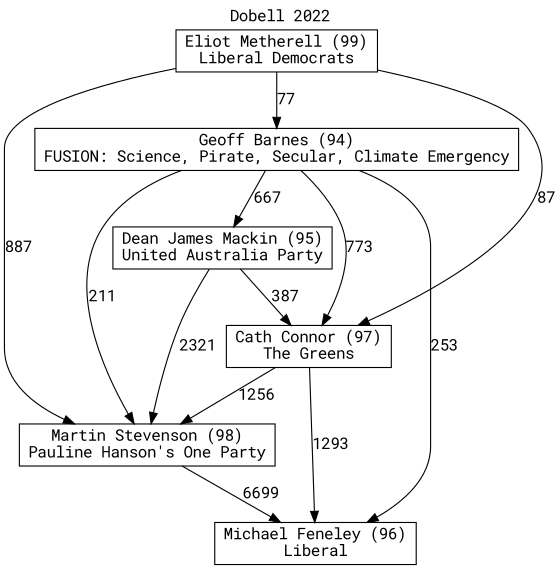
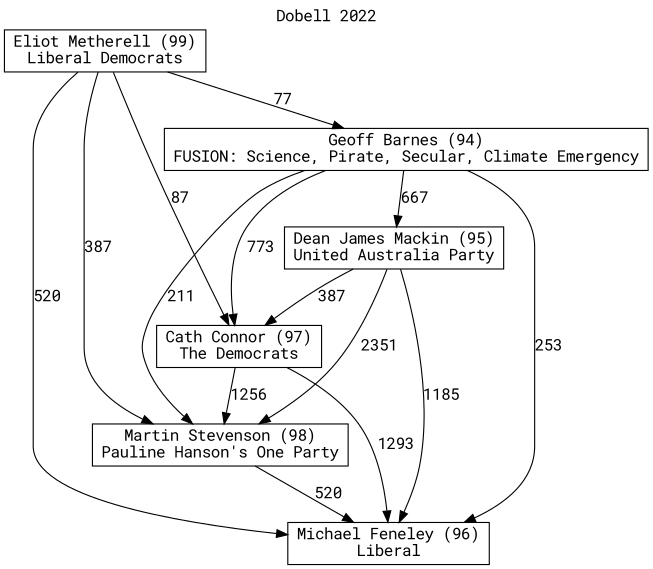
edge "Eliot Metherell (99) Liberal Democrats" -> "Martin Stevenson (98) Pauline Hanson's One Party": label "887" -> "387"
edge "Dean James Mackin (95) United Australia Party" -> "Martin Stevenson (98) Pauline Hanson's One Party": label "2321" -> "2351"
node "Cath Connor (97) The Greens": label "Cath Connor (97) The Greens" -> "Cath Connor (97) The Democrats"
edge "Eliot Metherell (99) Liberal Democrats" -> "Michael Feneley (96) Liberal": added, label "520"
edge "Dean James Mackin (95) United Australia Party" -> "Michael Feneley (96) Liberal": added, label "1185"
edge "Martin Stevenson (98) Pauline Hanson's One Party" -> "Michael Feneley (96) Liberal": label "6699" -> "520"
